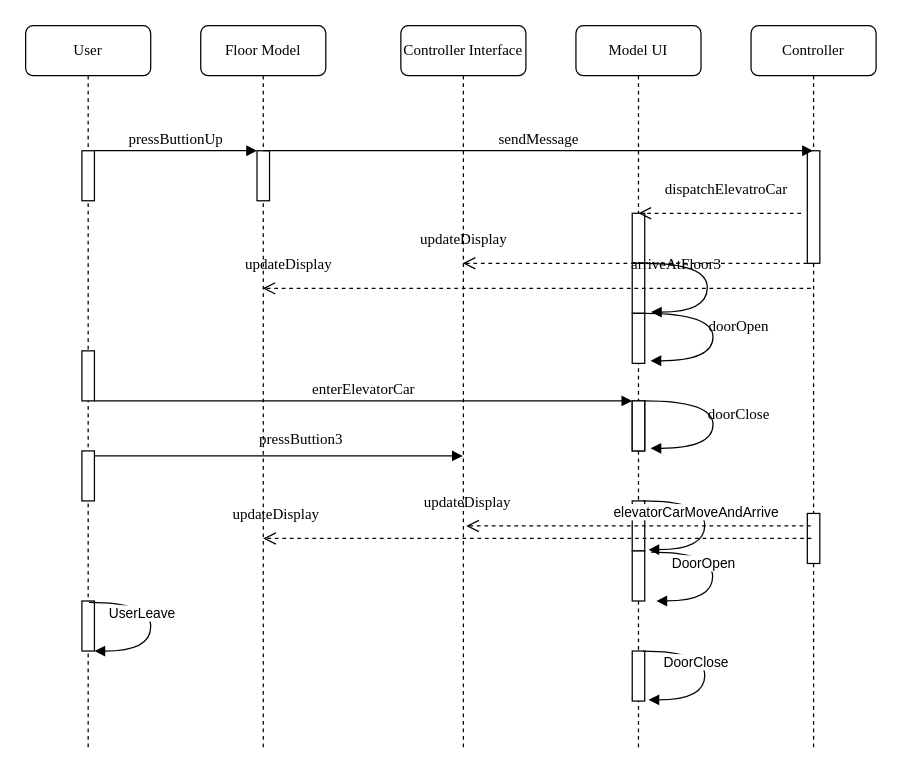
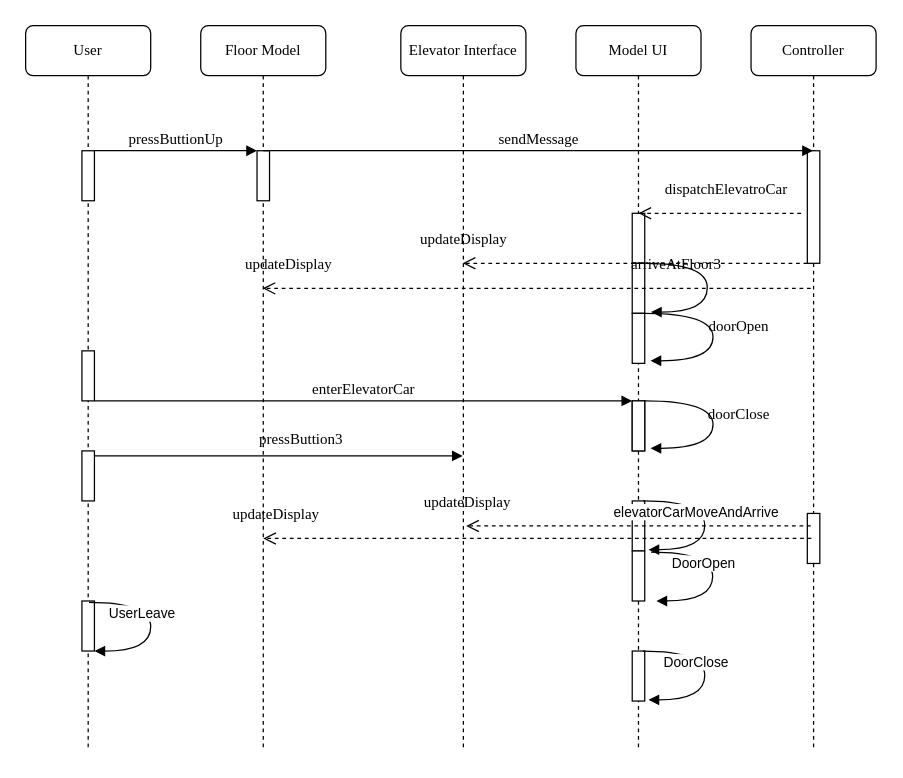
node "Controller Interface": label "Controller Interface" -> "Elevator Interface"
